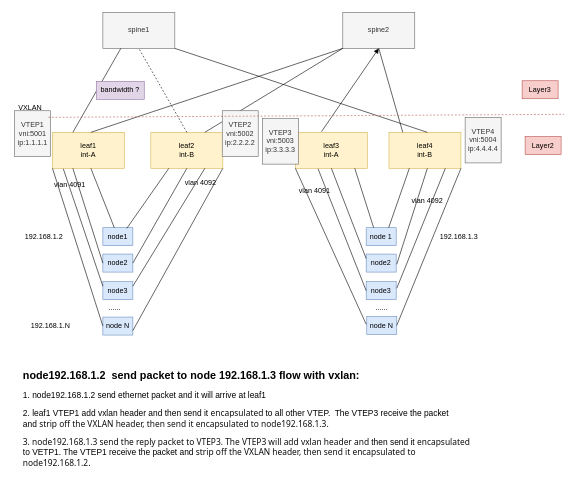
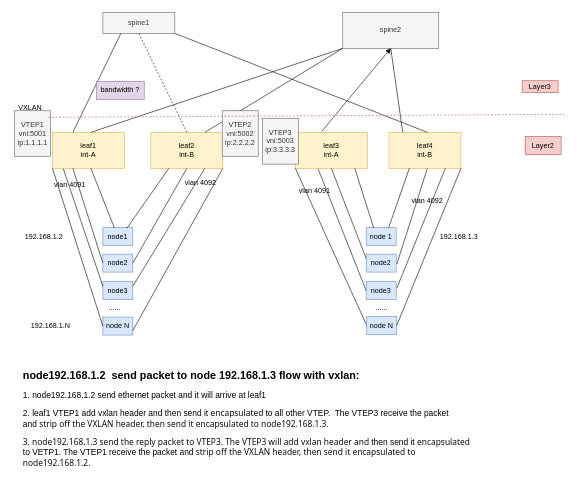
node "spine1": size 72x36 -> 72x21
node "spine2": size 72x36 -> 96x36
node "Layer3": size 36x18 -> 36x12
node "VTEP4 vni:5004 ip:4.4.4.4": removed
